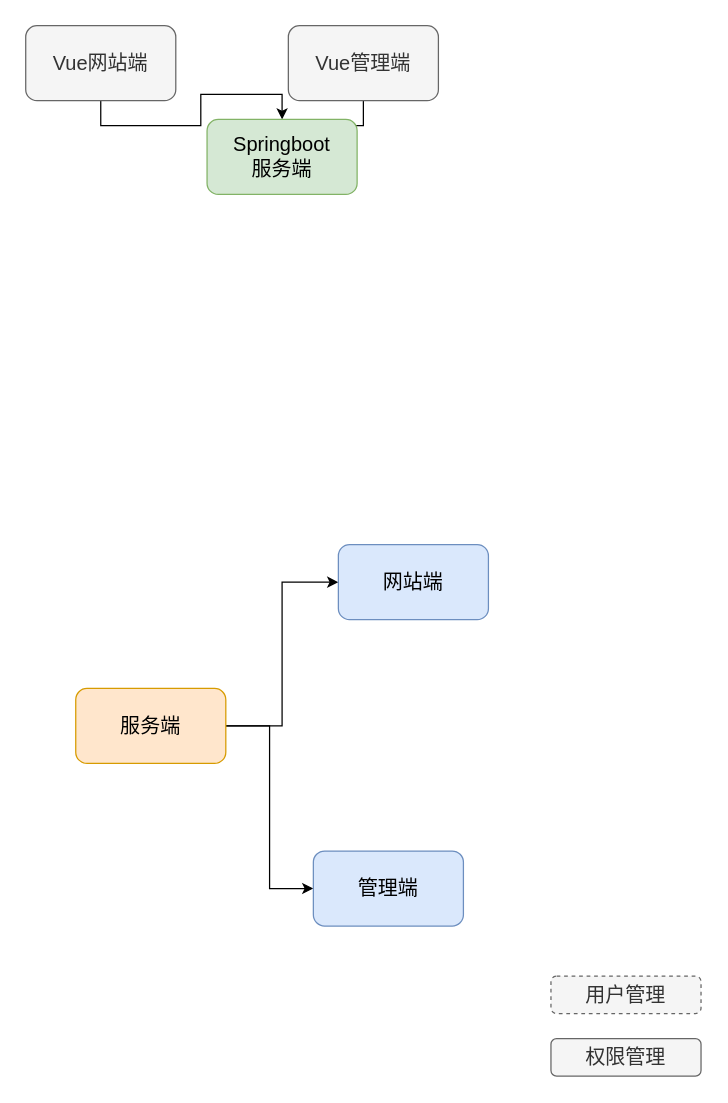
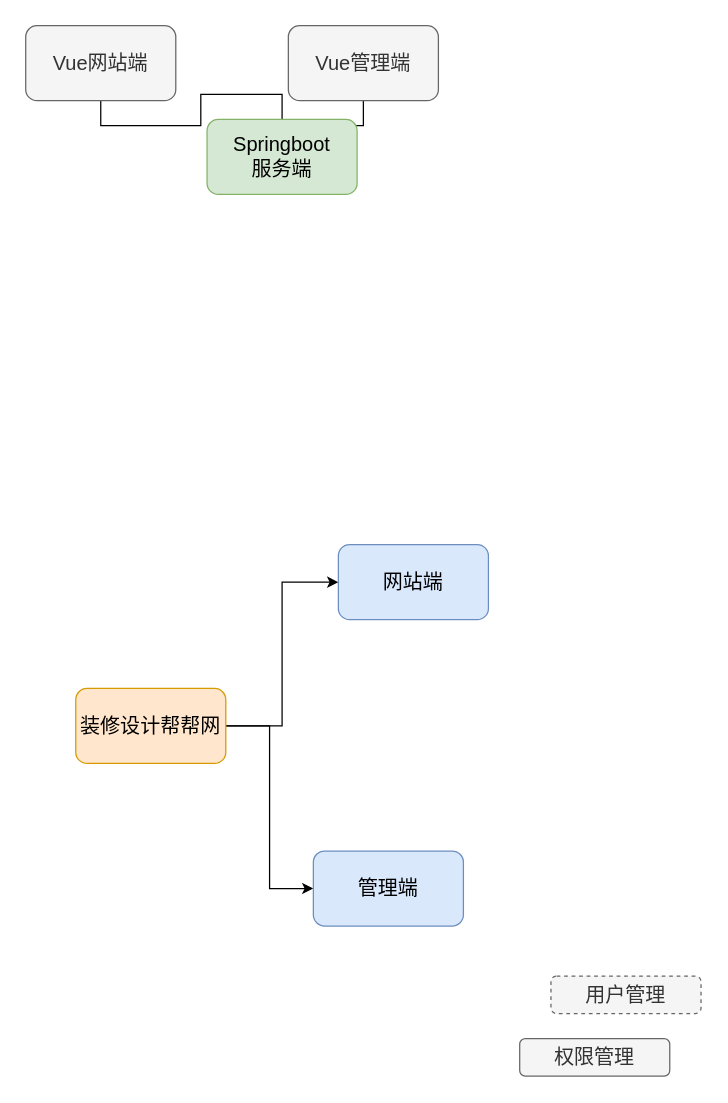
edge "Vue网站端" -> "Springboot 服务端": arrowhead classic -> none
node "服务端": label "服务端" -> "装修设计帮帮网"
node "权限管理": moved (626, 1057) -> (594, 1057)
